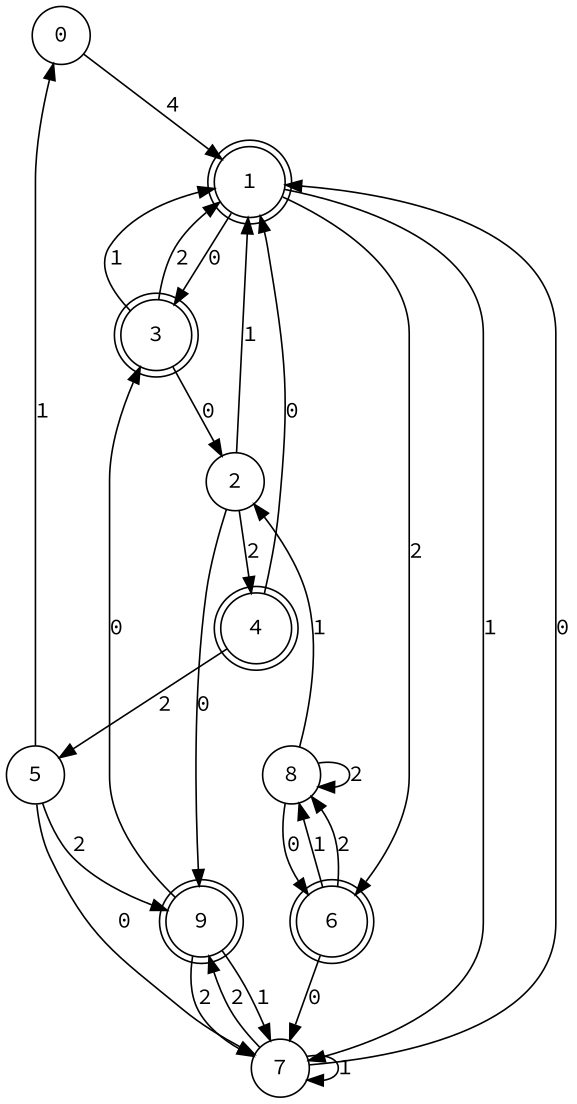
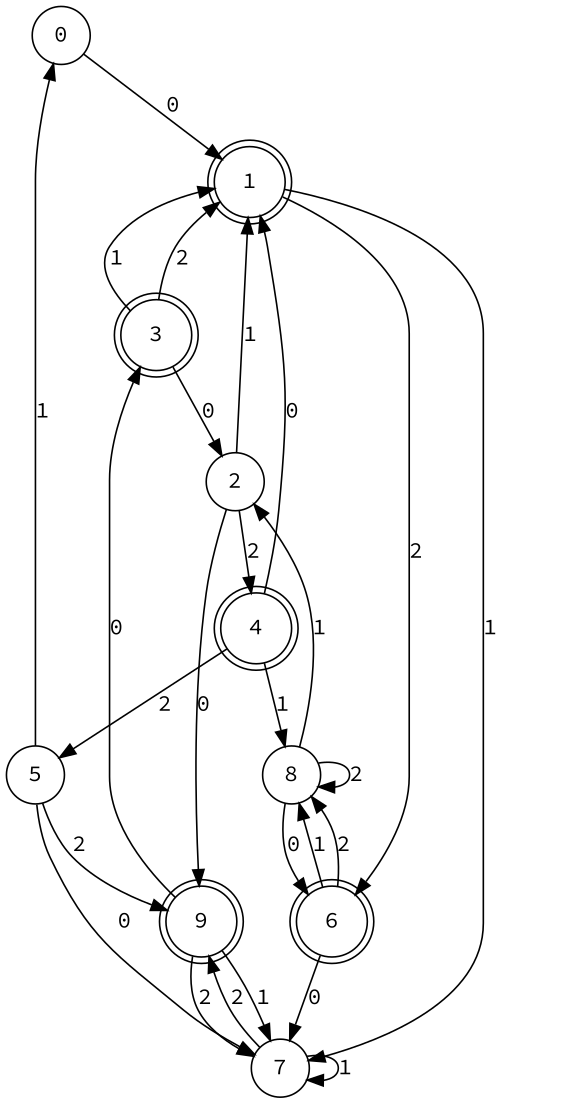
edge "0" -> "1": label "4" -> "0"
edge "1" -> "3": removed, label "0"
edge "7" -> "1": removed, label "0"
edge "4" -> "8": added, label "1"
